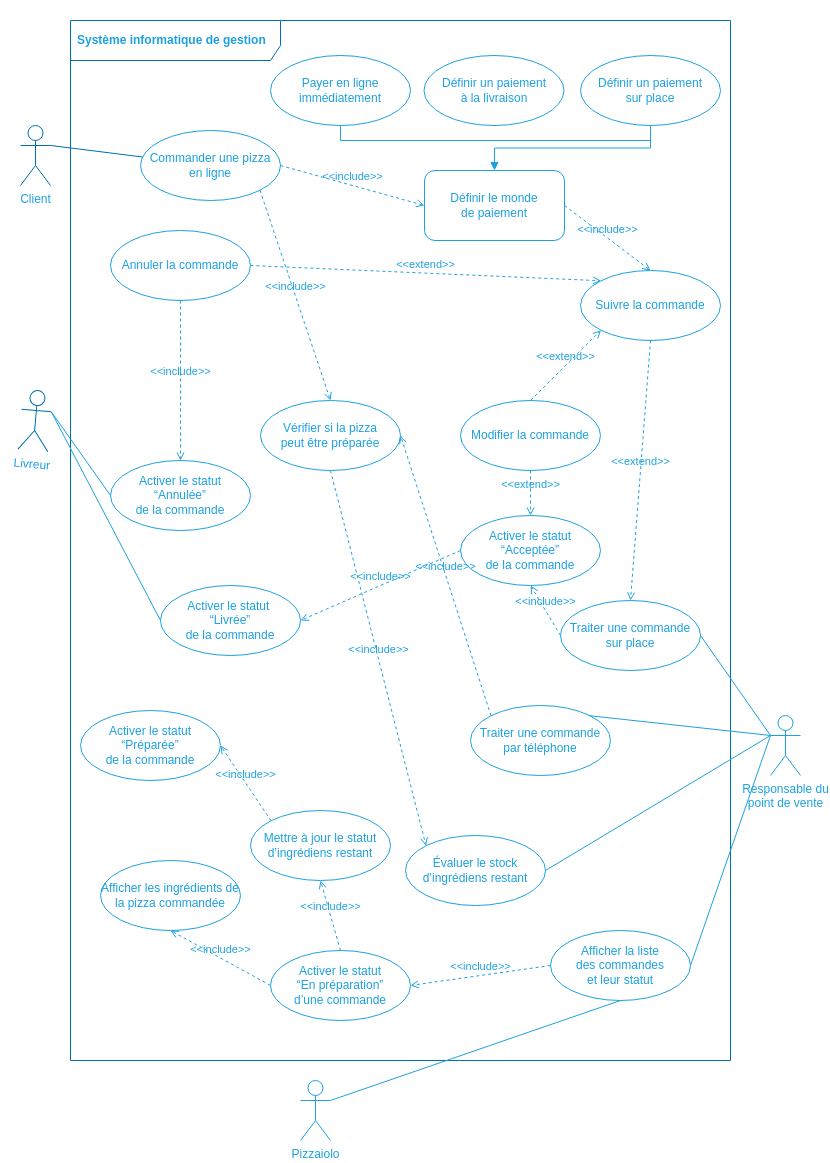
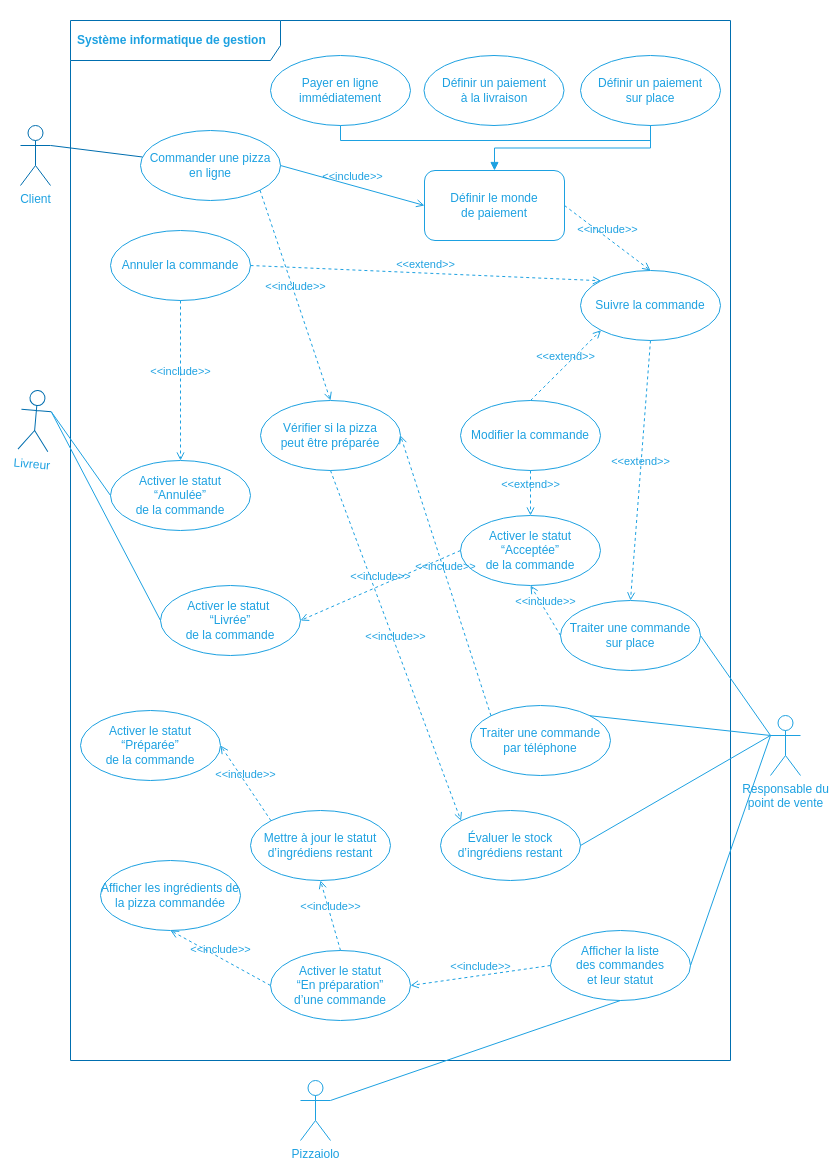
edge "Commander une pizza en ligne" -> "Définir le monde de paiement": style dashed -> solid
node "Évaluer le stock d’ingrédiens restant": moved (476, 871) -> (511, 846)
